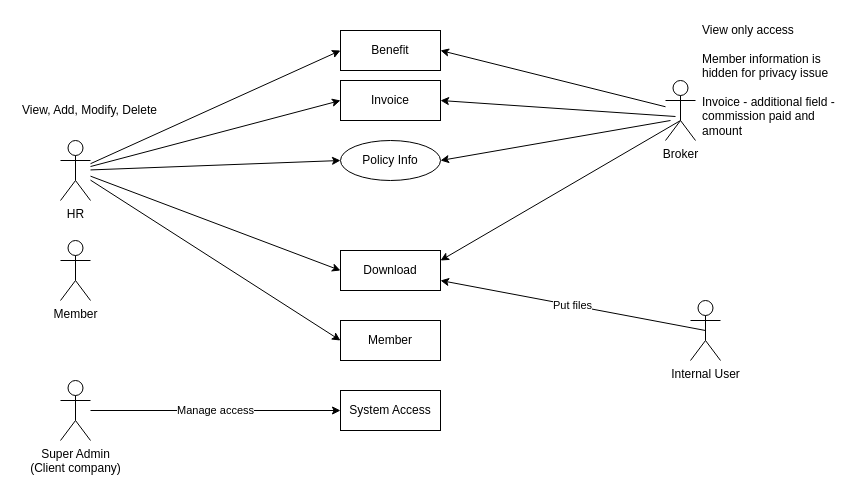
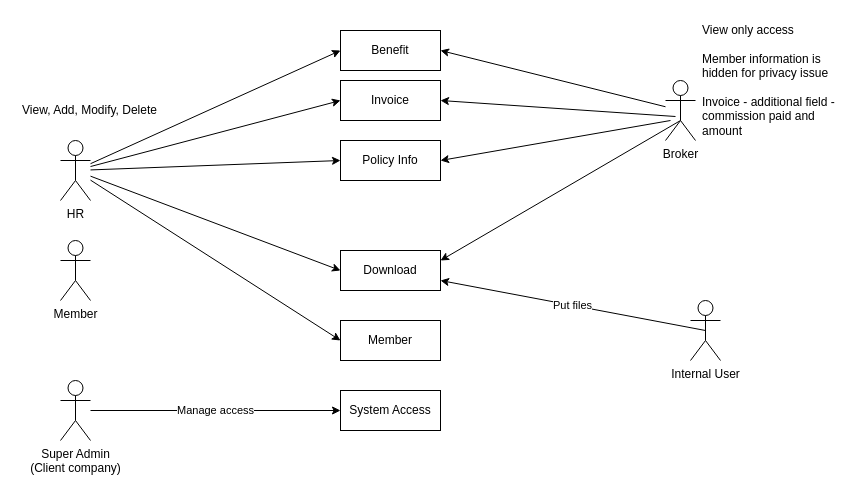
node "Policy Info": shape ellipse -> rectangle
